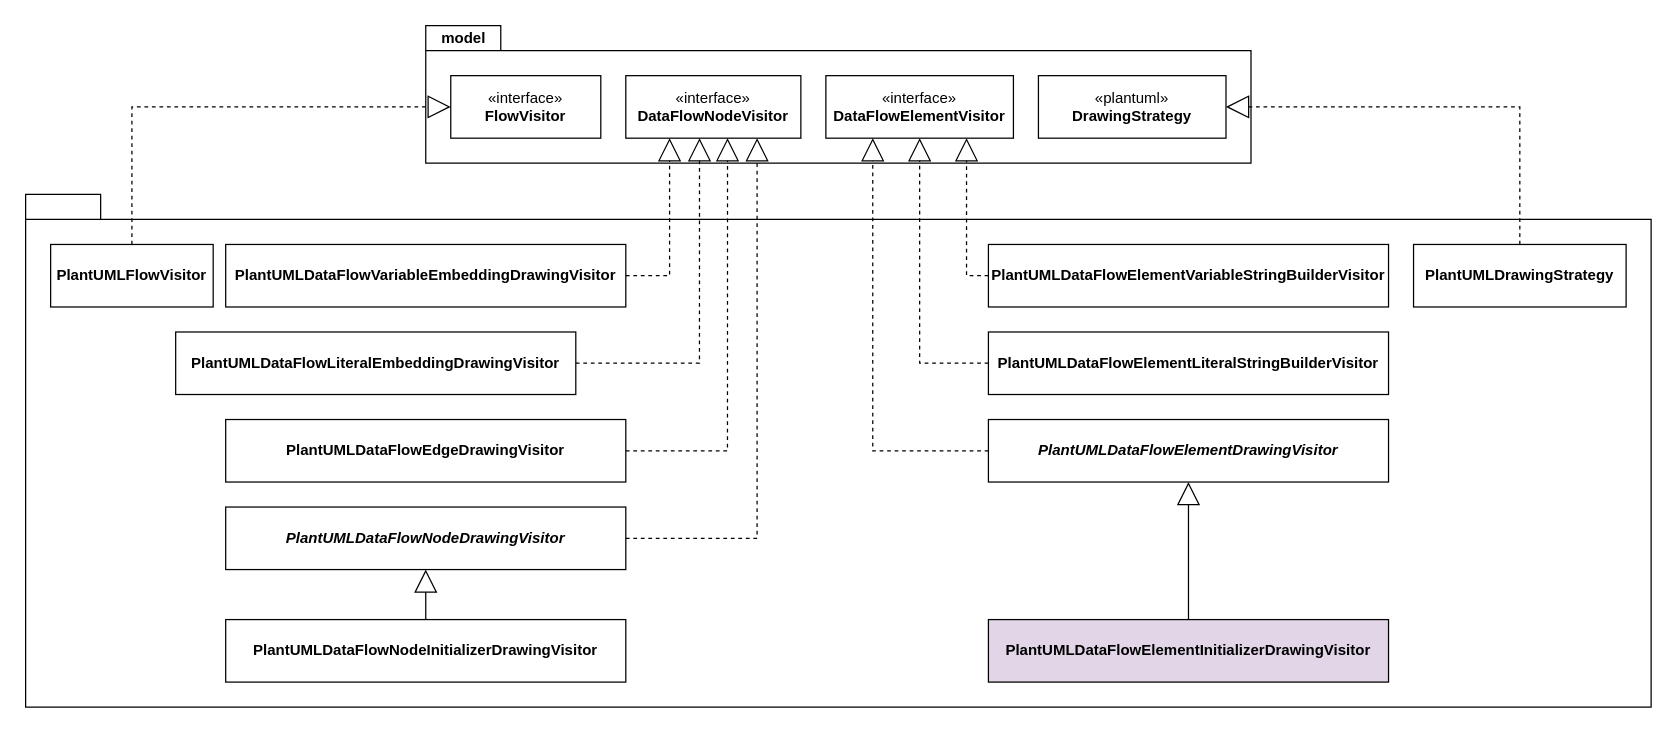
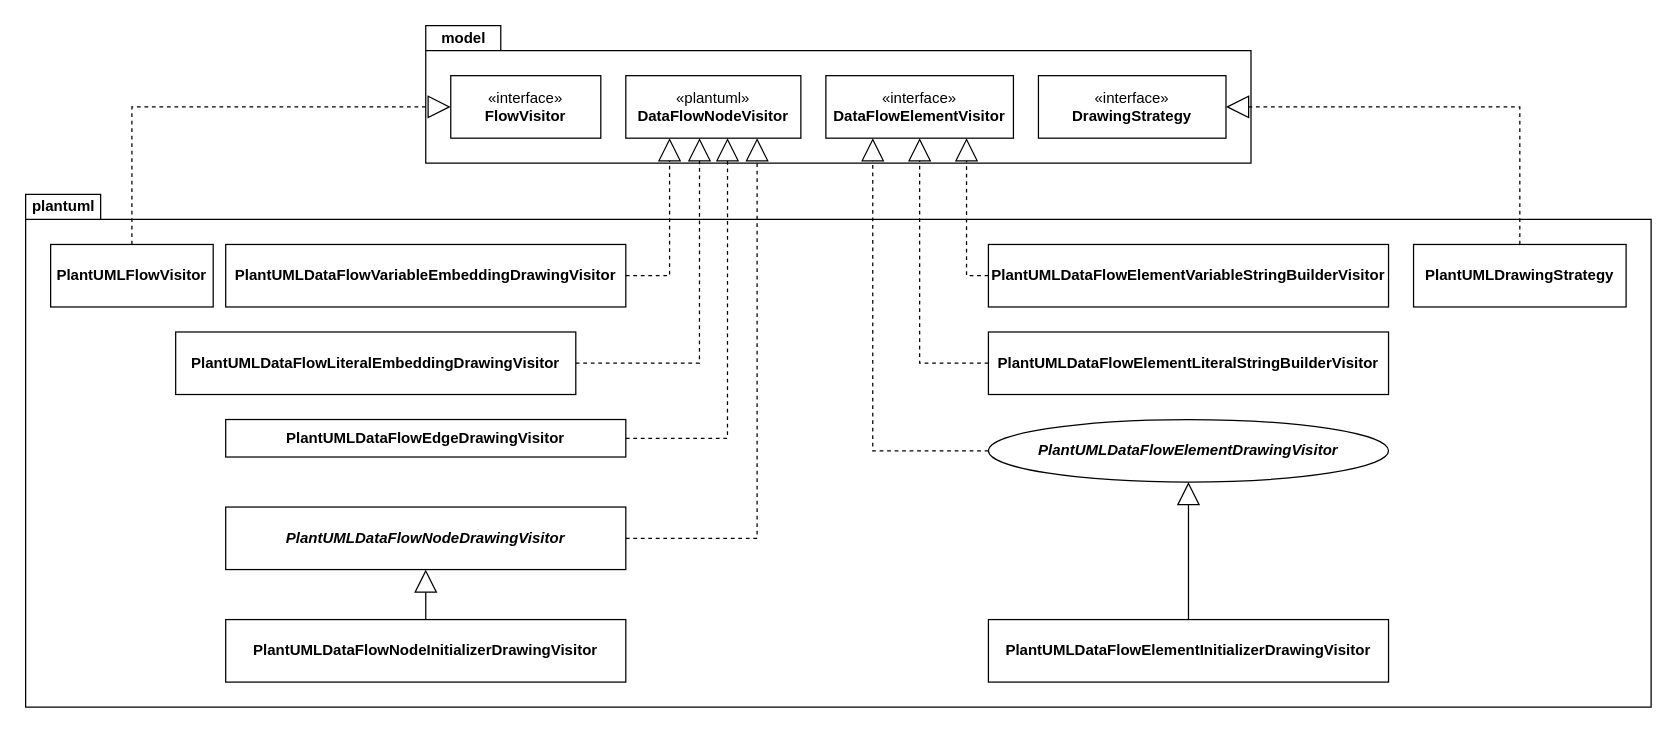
node "«interface» DataFlowNodeVisitor": label "«interface» DataFlowNodeVisitor" -> "«plantuml» DataFlowNodeVisitor"
node "«plantuml» DrawingStrategy": label "«plantuml» DrawingStrategy" -> "«interface» DrawingStrategy"
node "plantuml": added
node "PlantUMLDataFlowEdgeDrawingVisitor": size 400x63 -> 400x38
node "PlantUMLDataFlowElementDrawingVisitor": shape rectangle -> ellipse
node "PlantUMLDataFlowElementInitializerDrawingVisitor": fillcolor #e1d5e7 -> #ffffff
